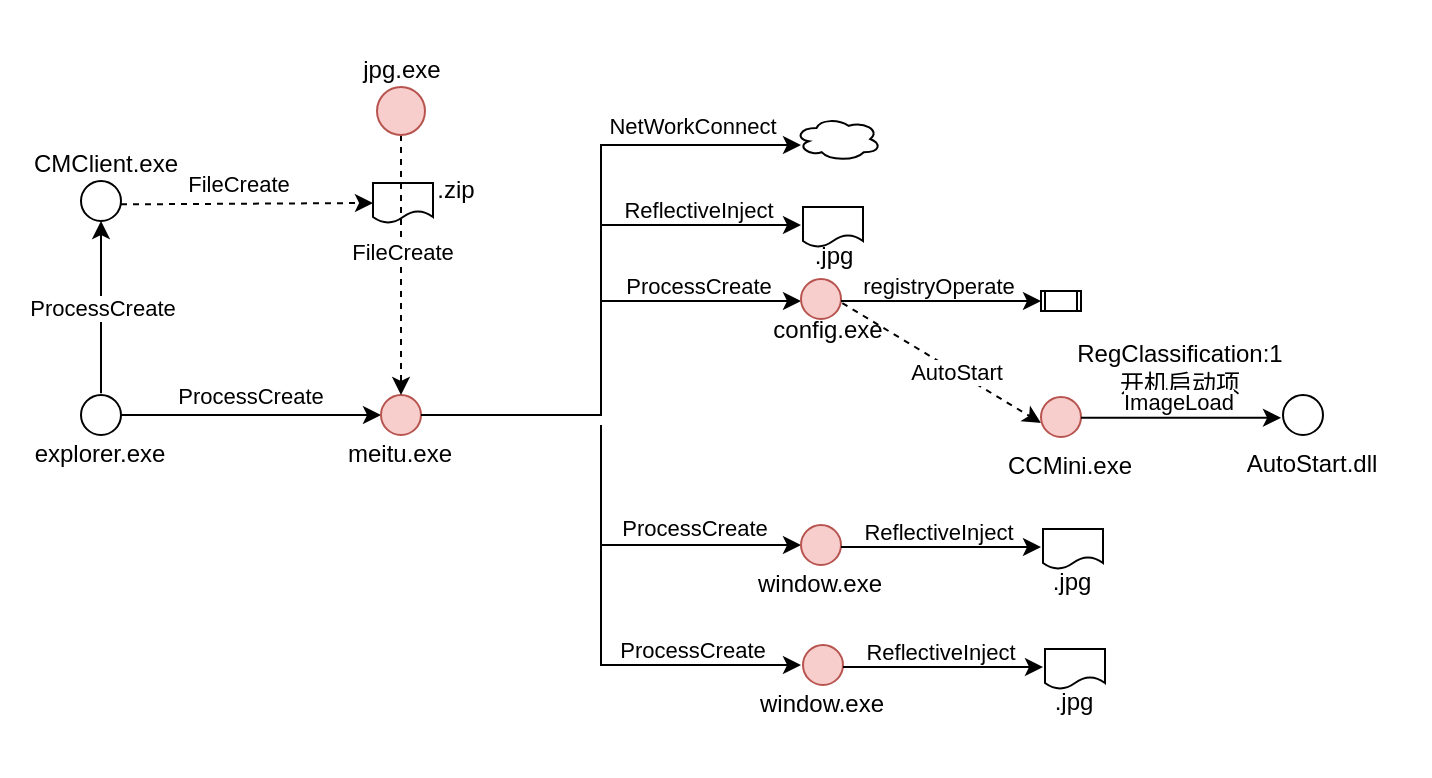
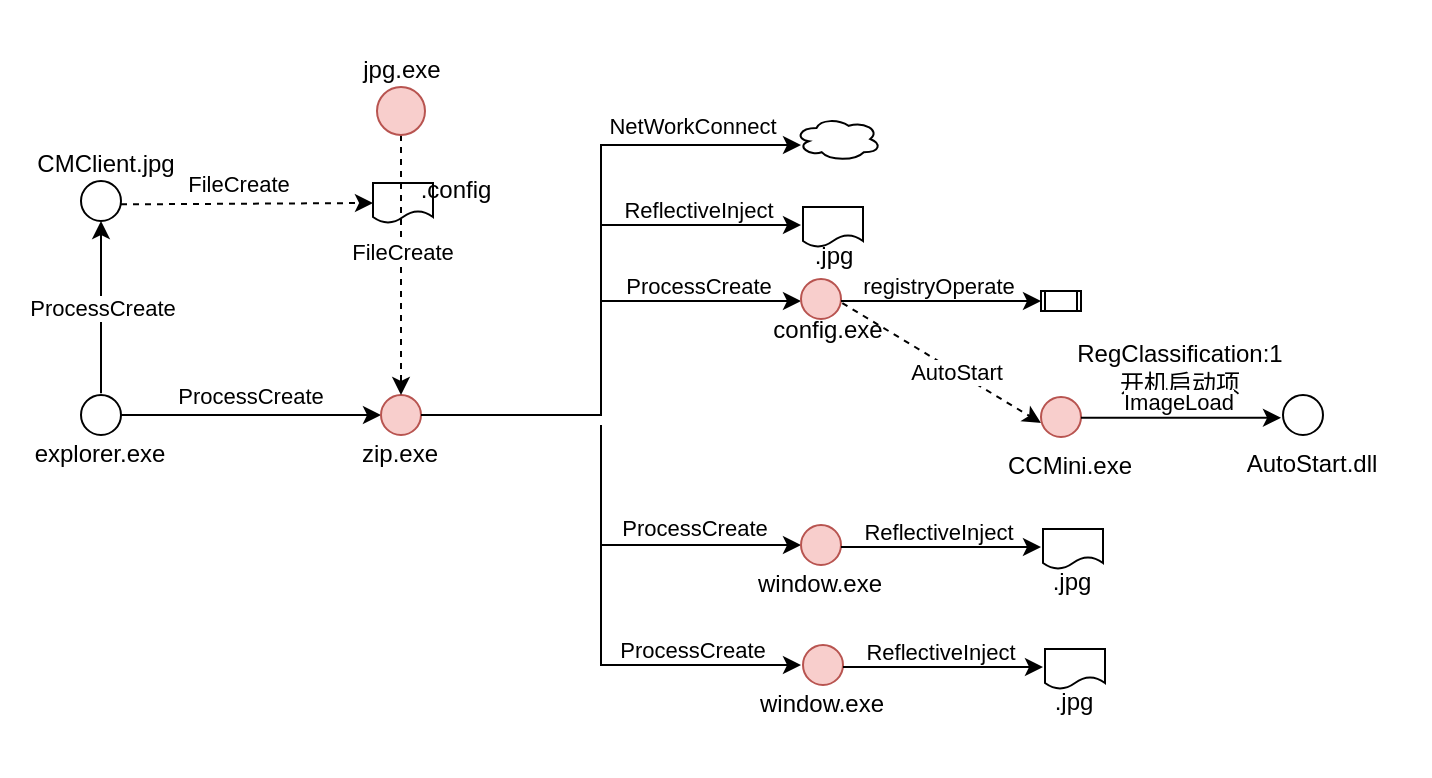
node "CMClient.exe": label "CMClient.exe" -> "CMClient.jpg"
node ".zip": label ".zip" -> ".config"
node "meitu.exe": label "meitu.exe" -> "zip.exe"
